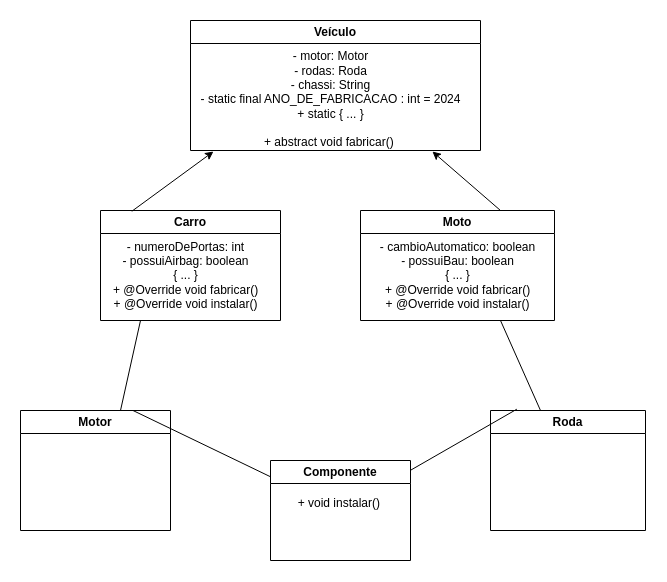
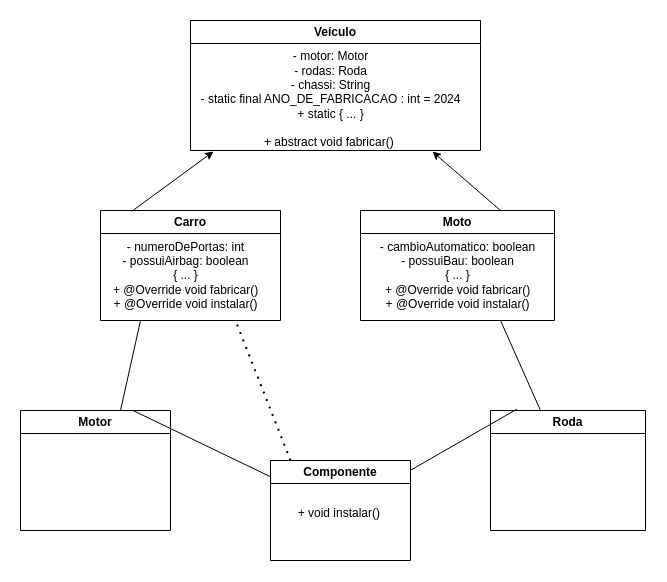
edge "Carro" -- "Componente": added
node "+ void instalar()": moved (341, 504) -> (341, 514)
